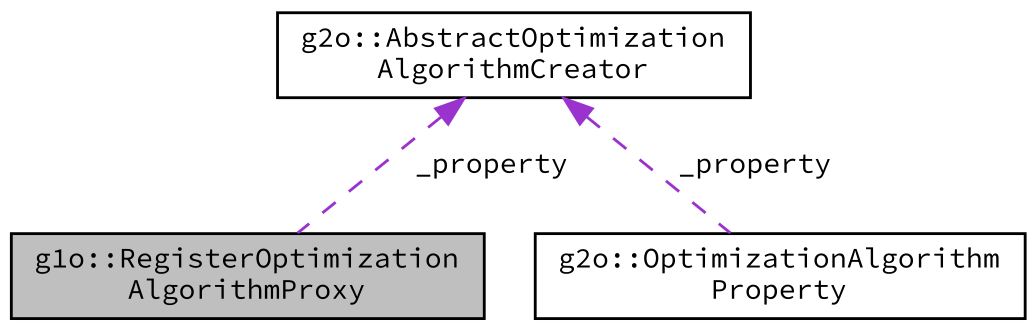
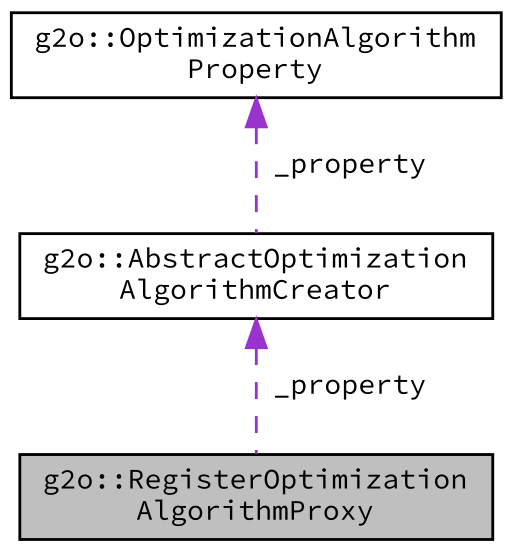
edge "g2o::OptimizationAlgorithm Property" -> "g2o::AbstractOptimization AlgorithmCreator": reversed
node "g1o::RegisterOptimization AlgorithmProxy": label "g1o::RegisterOptimization AlgorithmProxy" -> "g2o::RegisterOptimization AlgorithmProxy"
